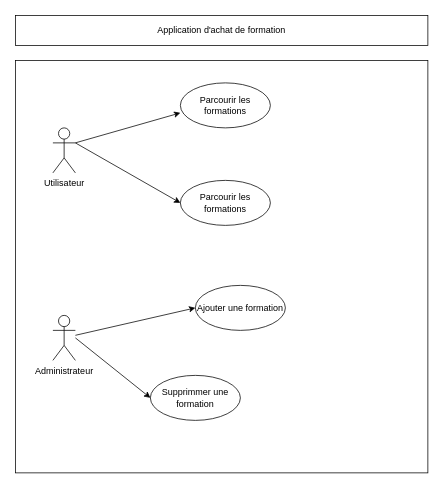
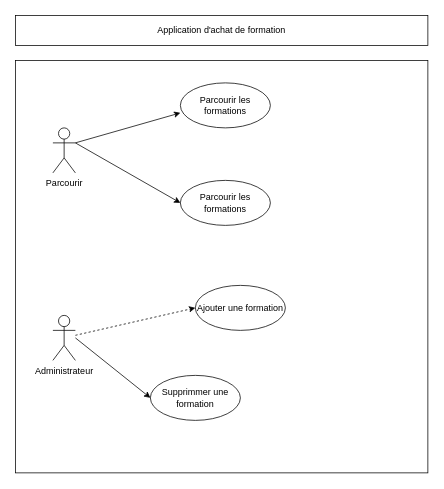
node "Utilisateur": label "Utilisateur" -> "Parcourir"
edge "Administrateur" -> "Ajouter une formation": style solid -> dashed
